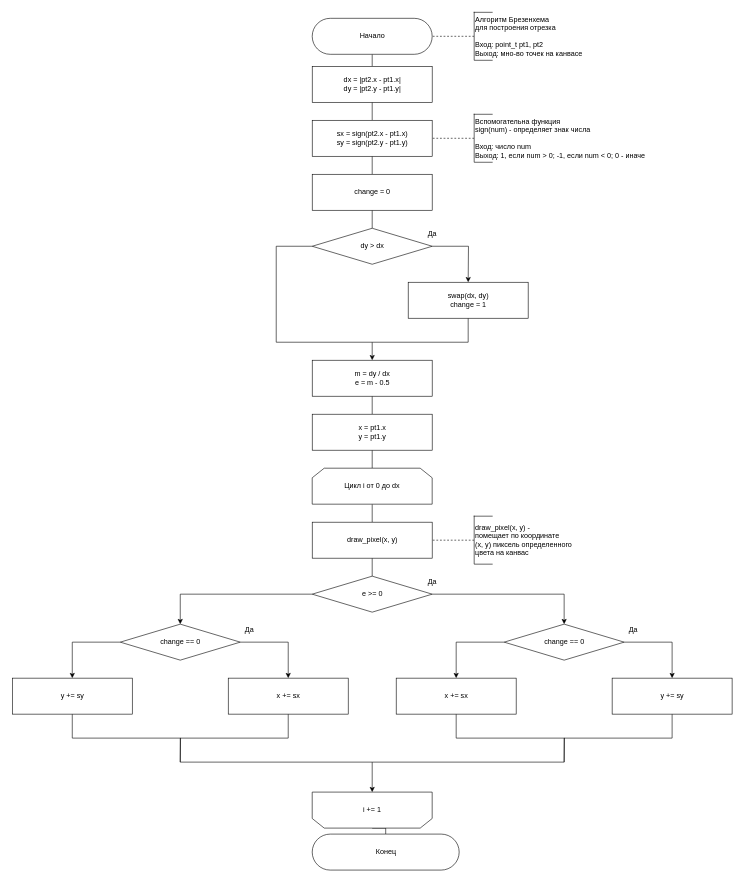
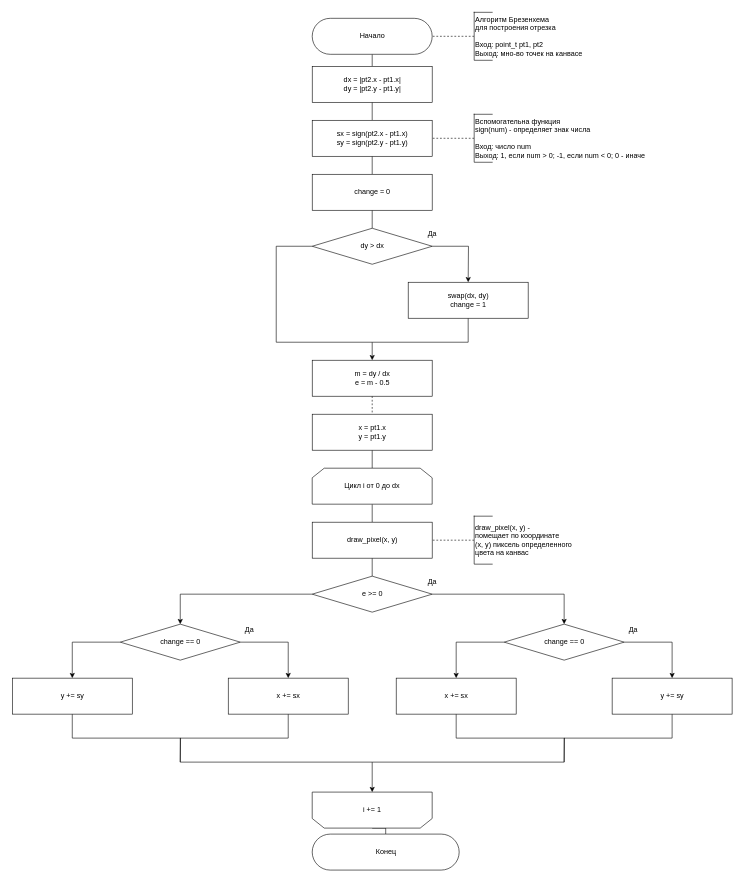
edge "m = dy / dx e = m - 0.5" -- "x = pt1.x y = pt1.y": style solid -> dashed
